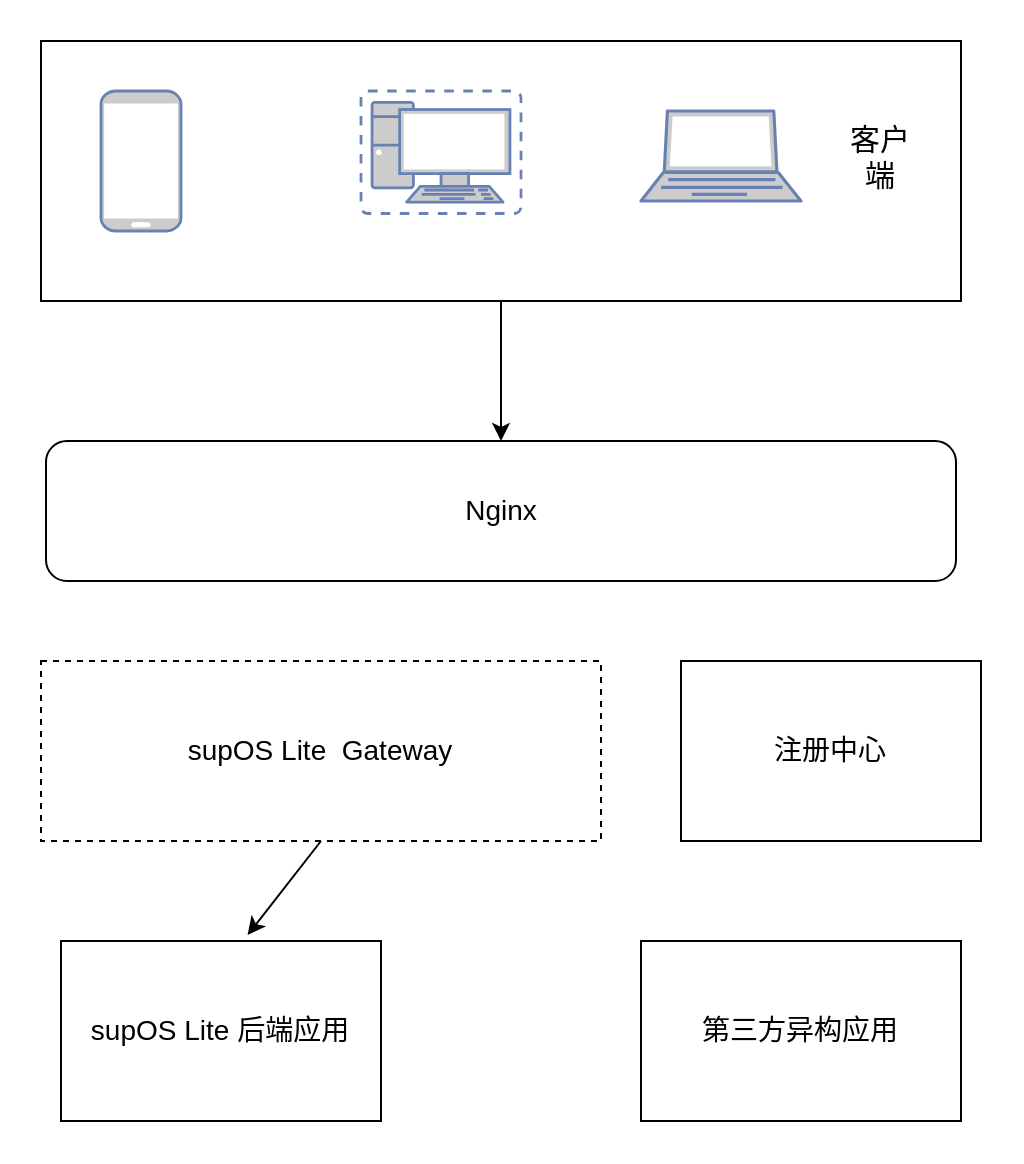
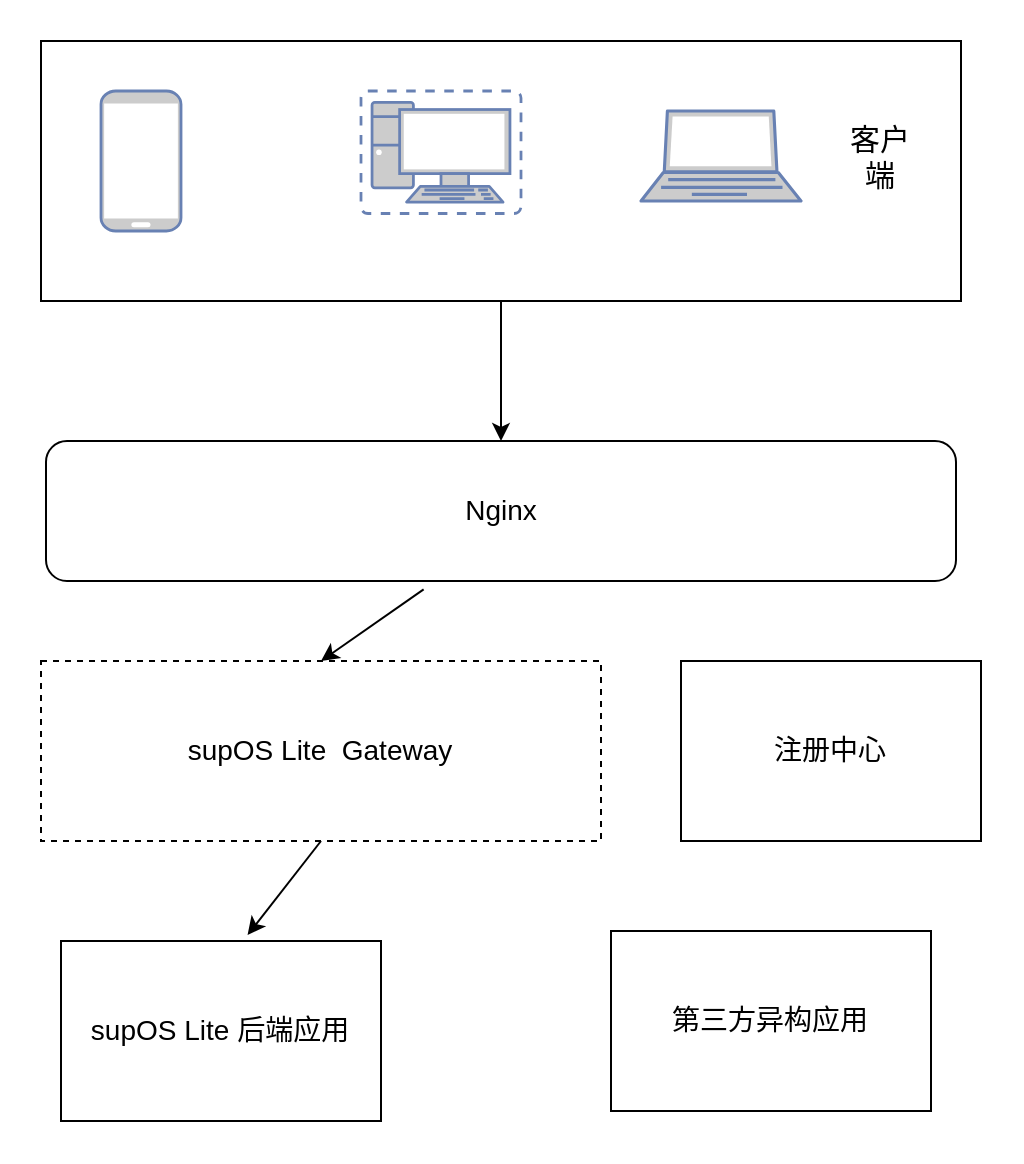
edge "Nginx" -> "supOS Lite Gateway": added
node "第三方异构应用": moved (801, 1031) -> (771, 1021)
